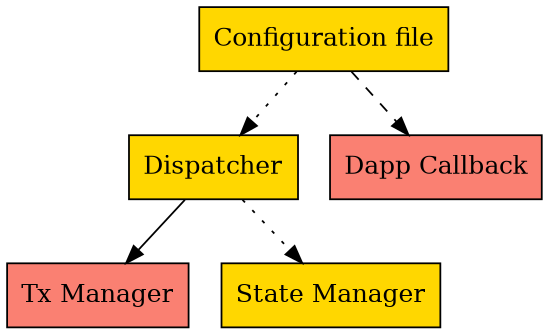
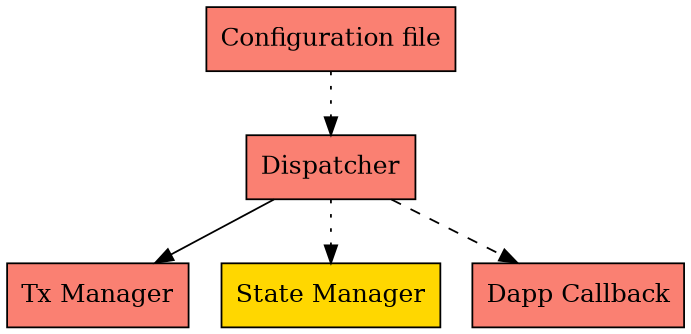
node "Configuration file": fillcolor gold -> salmon
edge "Configuration file" -> "Dapp Callback": now "Dispatcher" -> "Dapp Callback"
node "Dispatcher": fillcolor gold -> salmon
